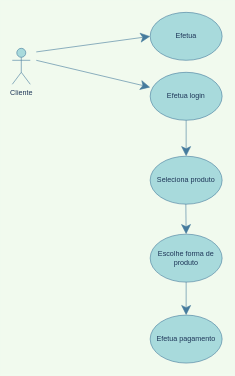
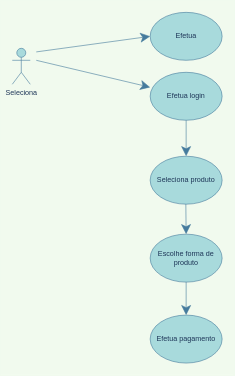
node "Cliente": label "Cliente" -> "Seleciona"
